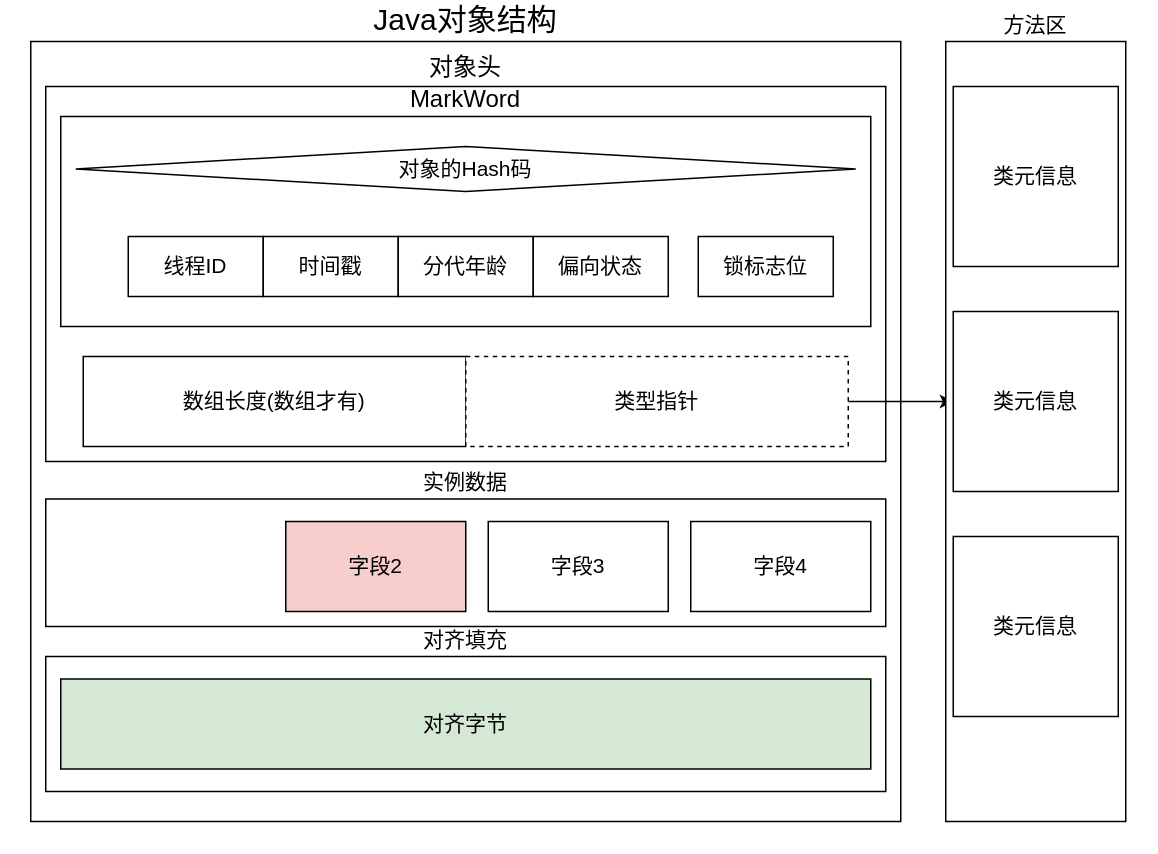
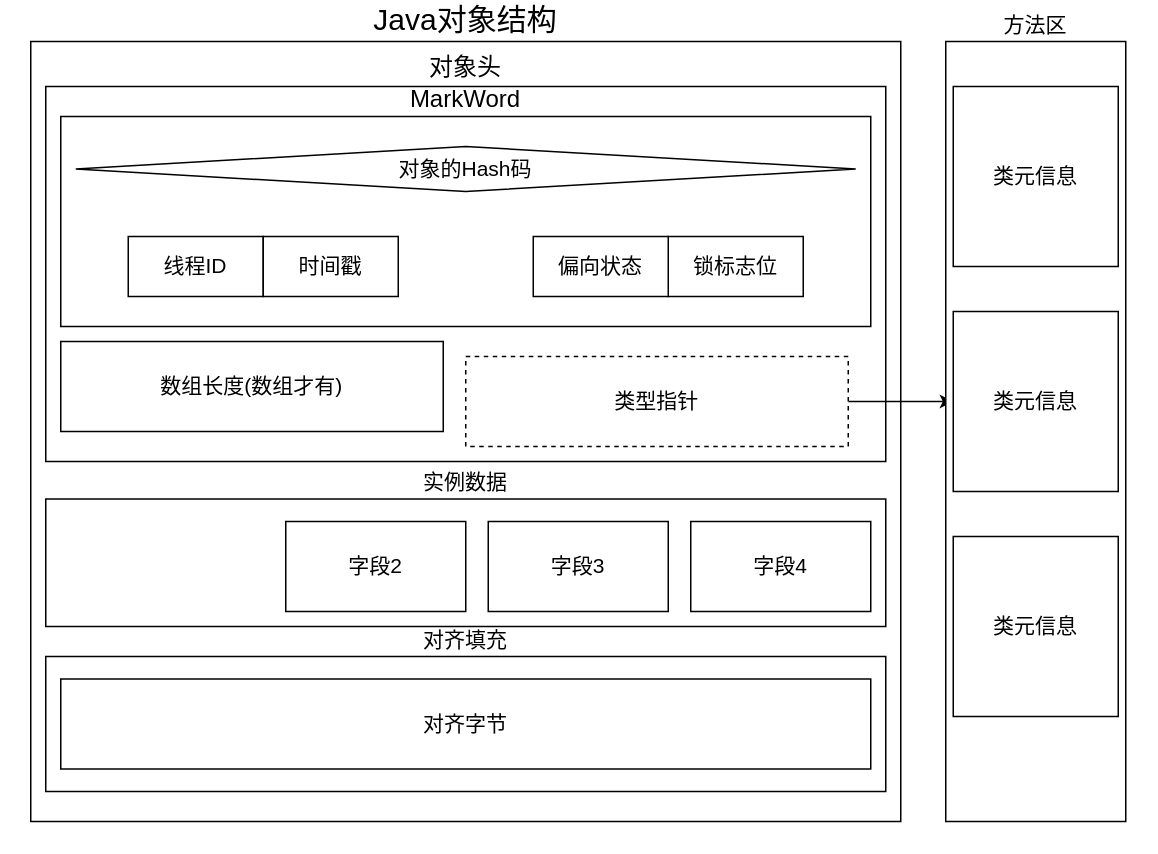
node "分代年龄": removed
node "锁标志位": moved (766, 266) -> (736, 266)
node "数组长度(数组才有)": moved (275, 401) -> (252, 386)
node "字段2": fillcolor #f8cecc -> #ffffff
node "对齐字节": fillcolor #d5e8d4 -> #ffffff
